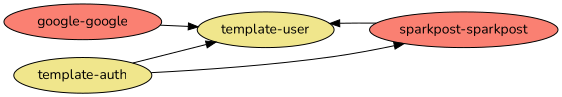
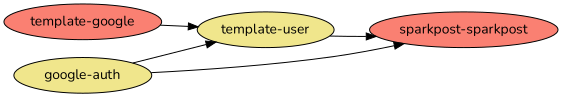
node "google-google": label "google-google" -> "template-google"
edge "sparkpost-sparkpost" -> "template-user": reversed
node "template-auth": label "template-auth" -> "google-auth"
